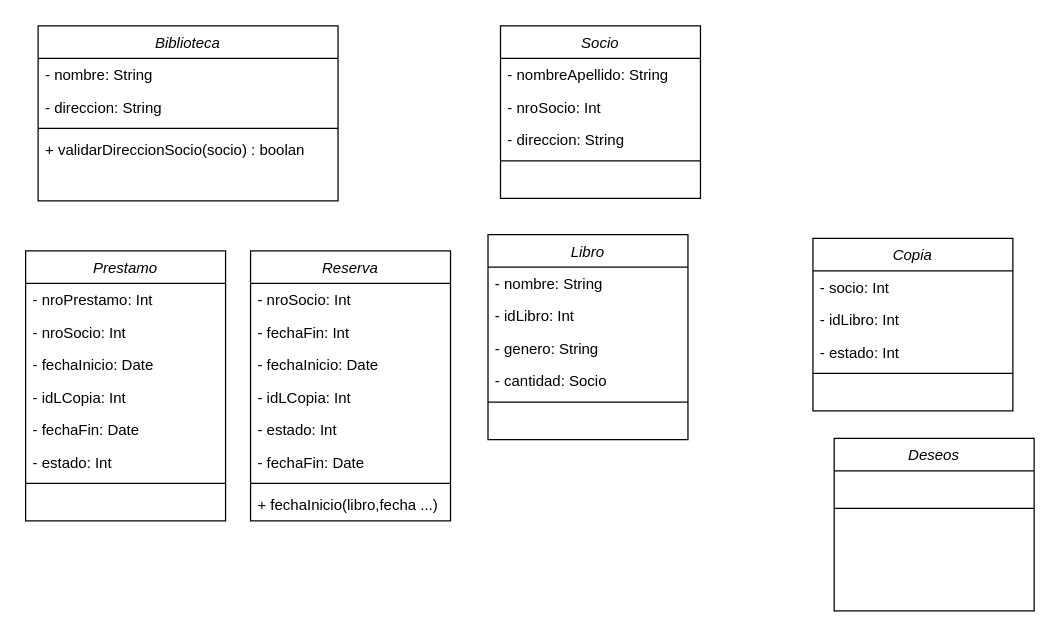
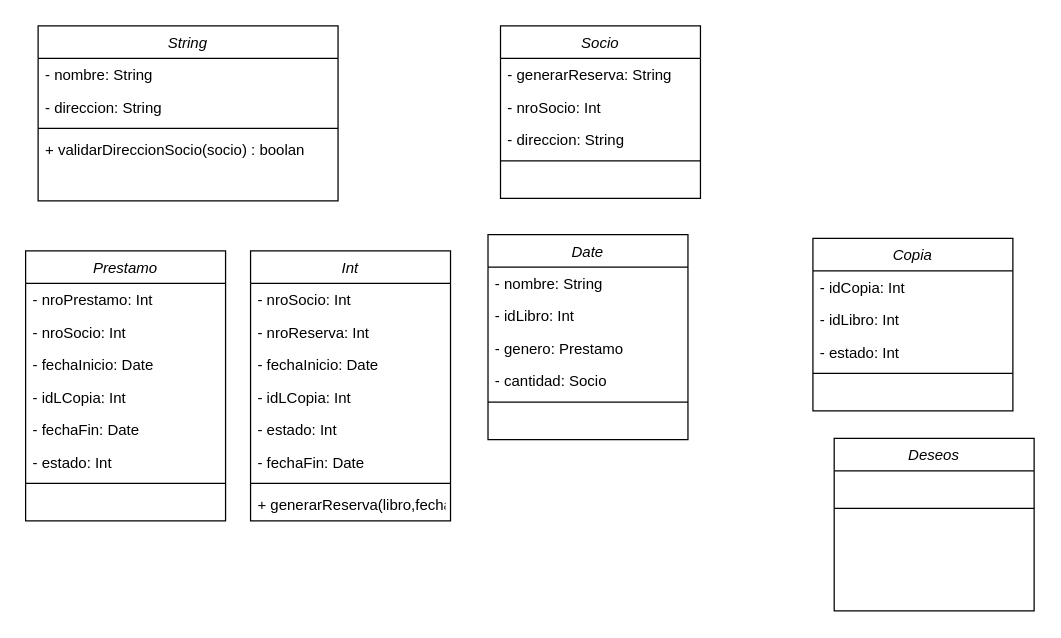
node "Biblioteca": label "Biblioteca" -> "String"
node "- nombreApellido: String": label "- nombreApellido: String" -> "- generarReserva: String"
node "Libro": label "Libro" -> "Date"
node "Reserva": label "Reserva" -> "Int"
node "- socio: Int": label "- socio: Int" -> "- idCopia: Int"
node "- fechaFin: Int": label "- fechaFin: Int" -> "- nroReserva: Int"
node "- genero: String": label "- genero: String" -> "- genero: Prestamo"
node "+ fechaInicio(libro,fecha ...)": label "+ fechaInicio(libro,fecha ...)" -> "+ generarReserva(libro,fecha ...)"
